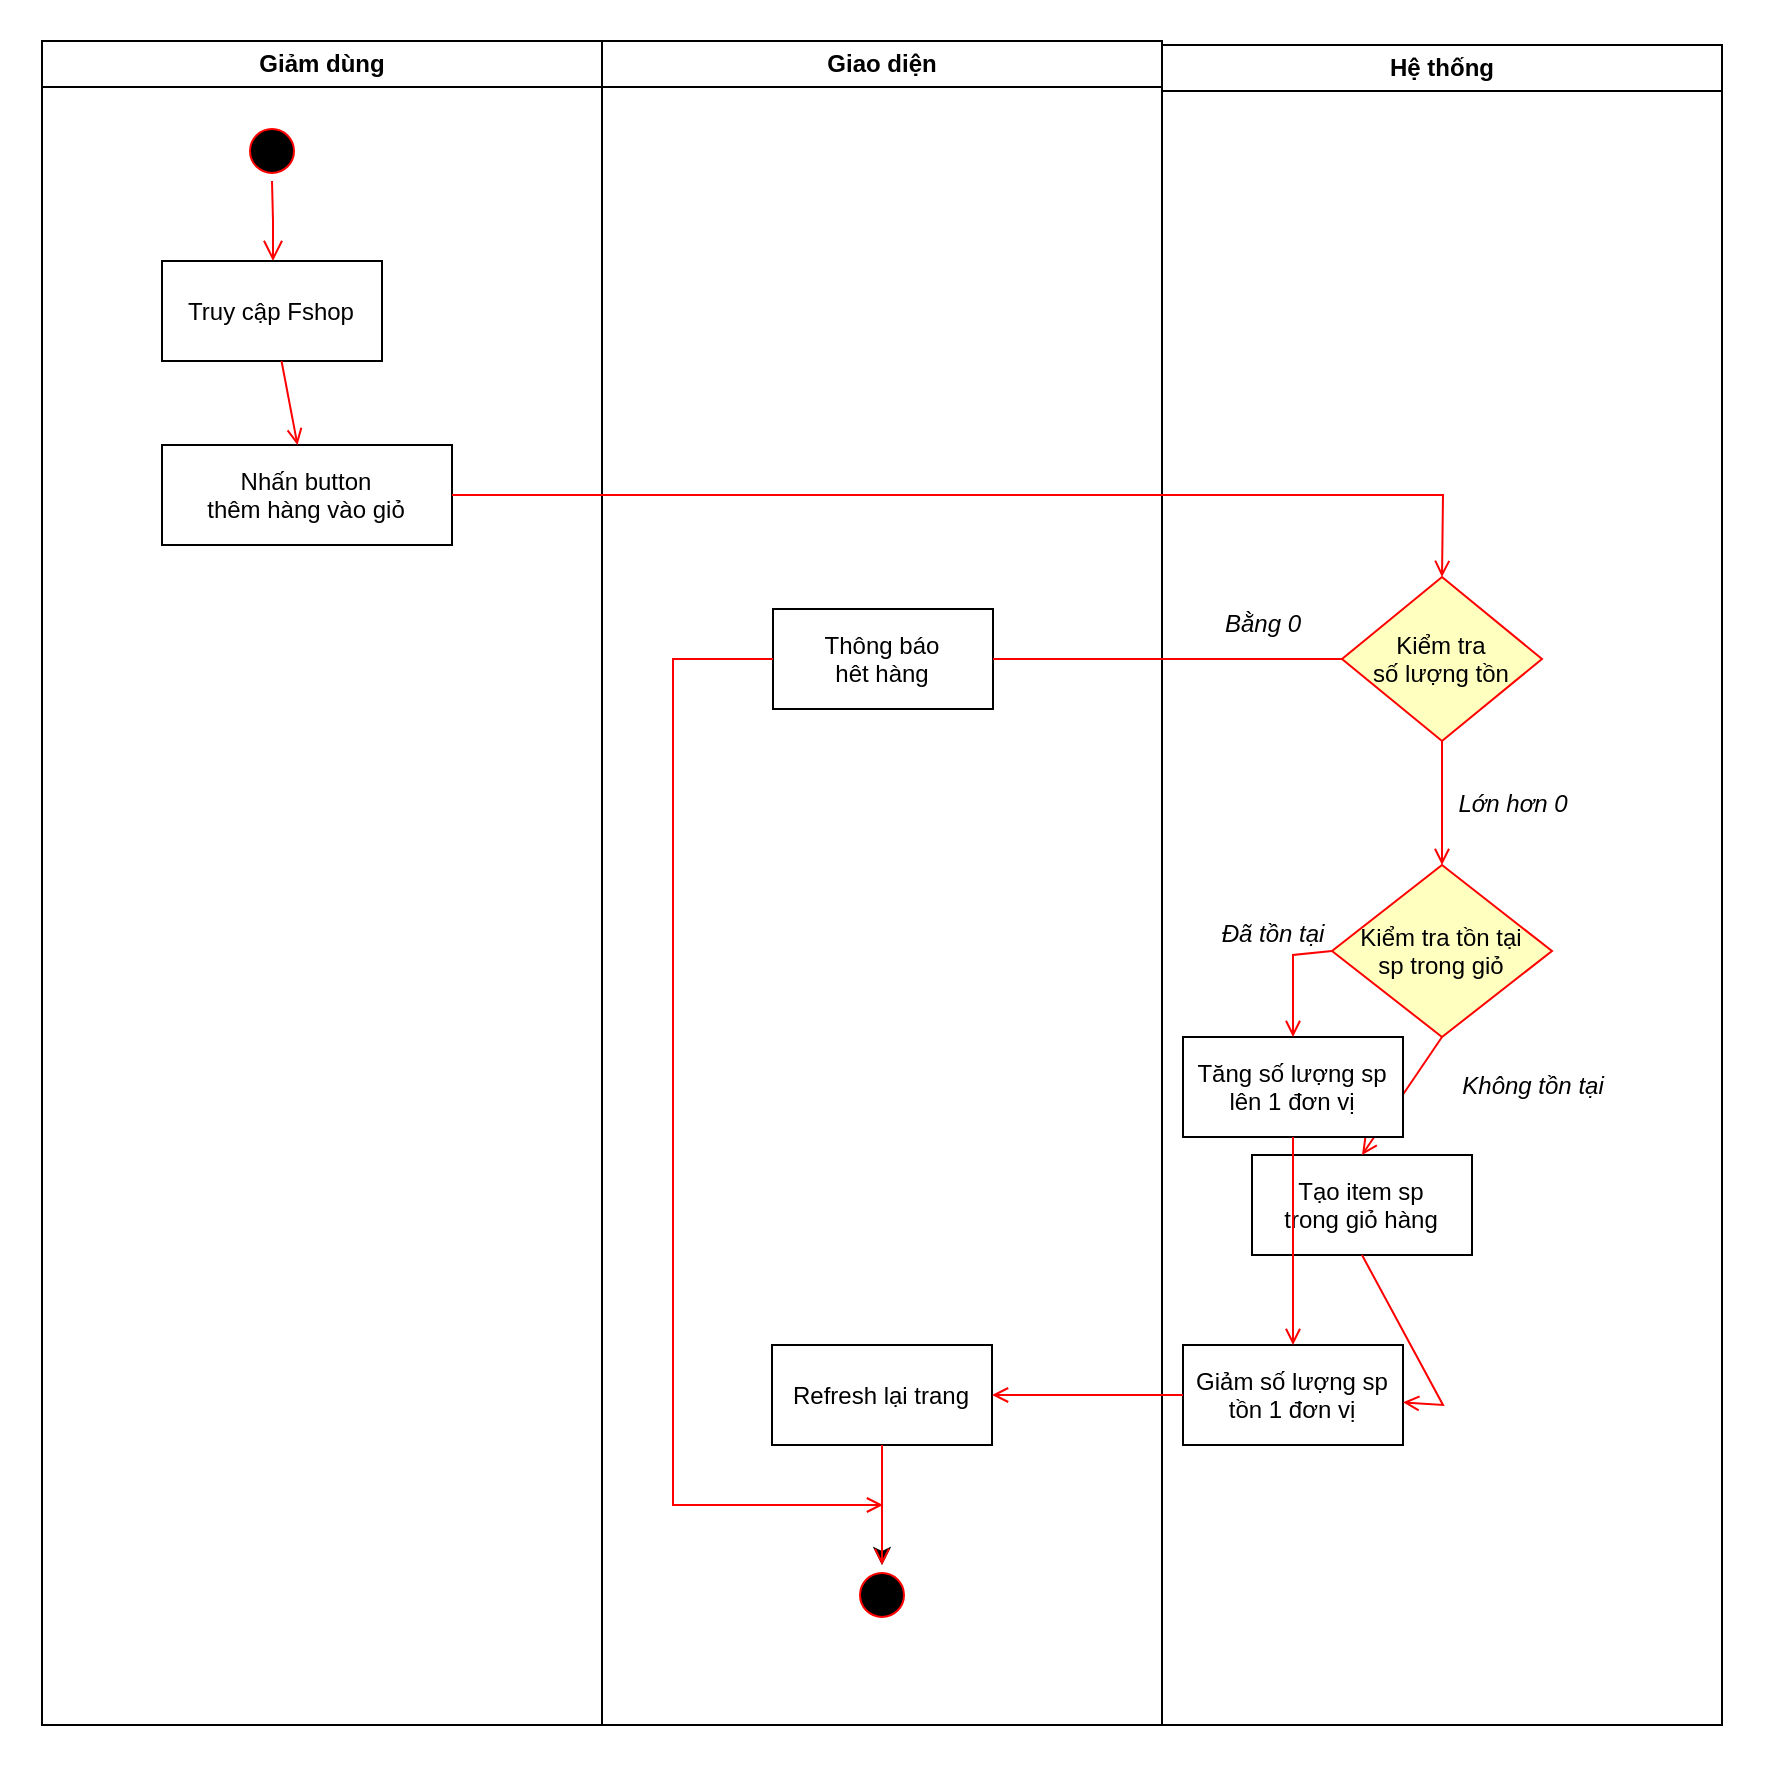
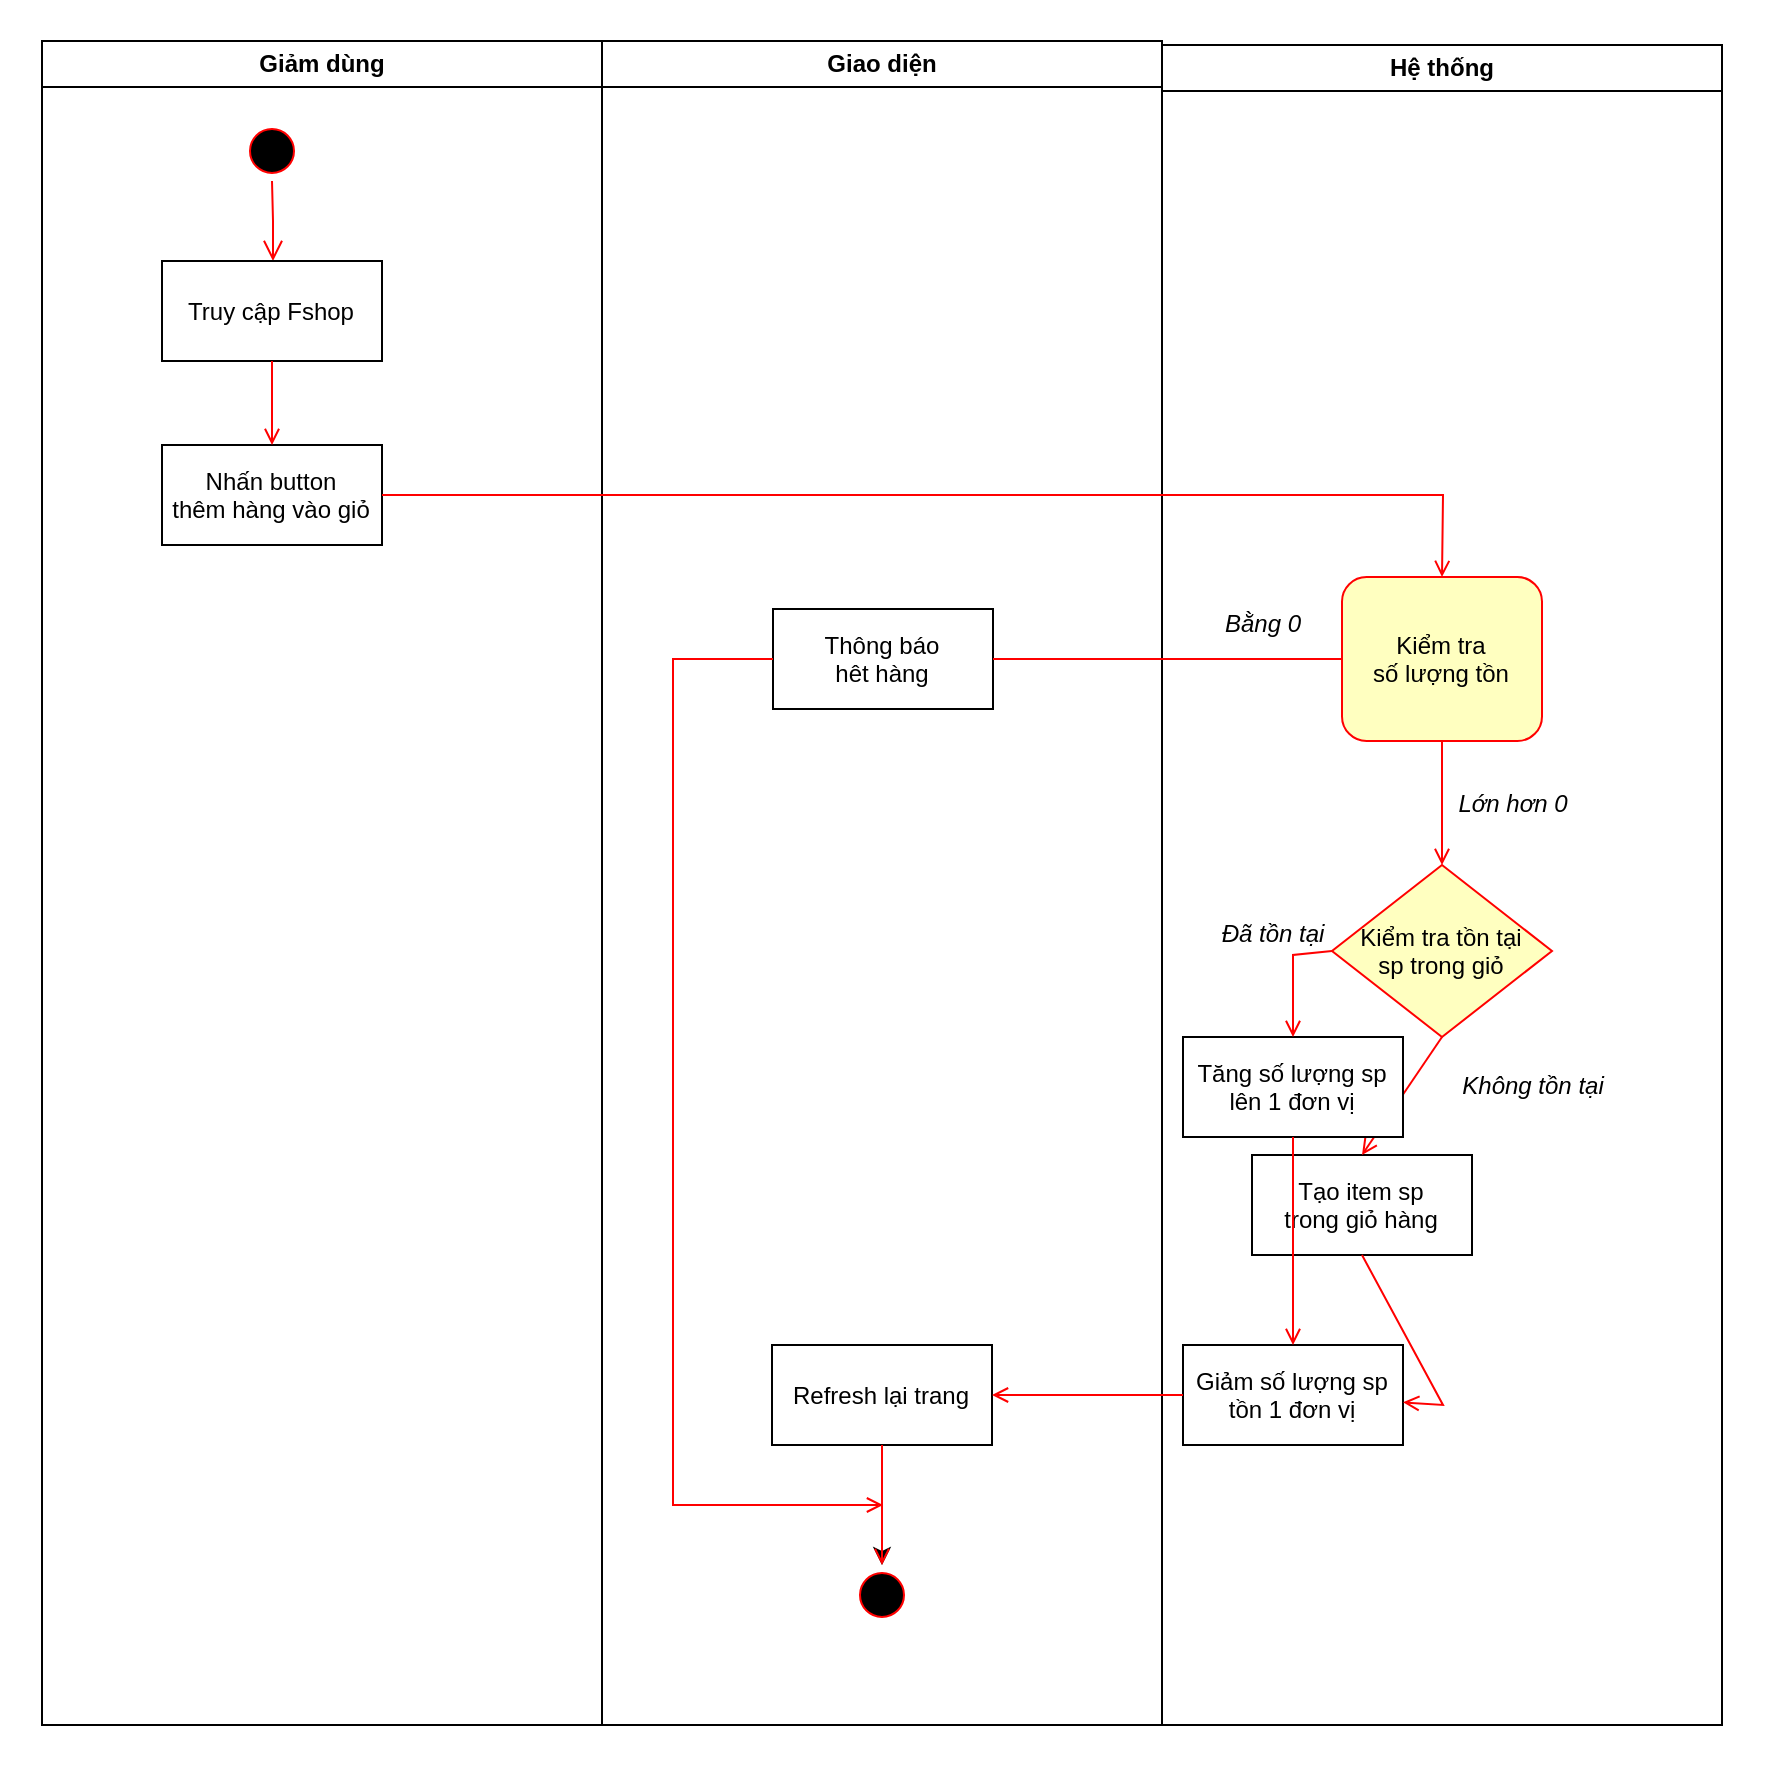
node "Nhấn button thêm hàng vào giỏ": size 290x100 -> 220x100
node "Kiểm tra số lượng tồn": shape diamond -> rounded rectangle
